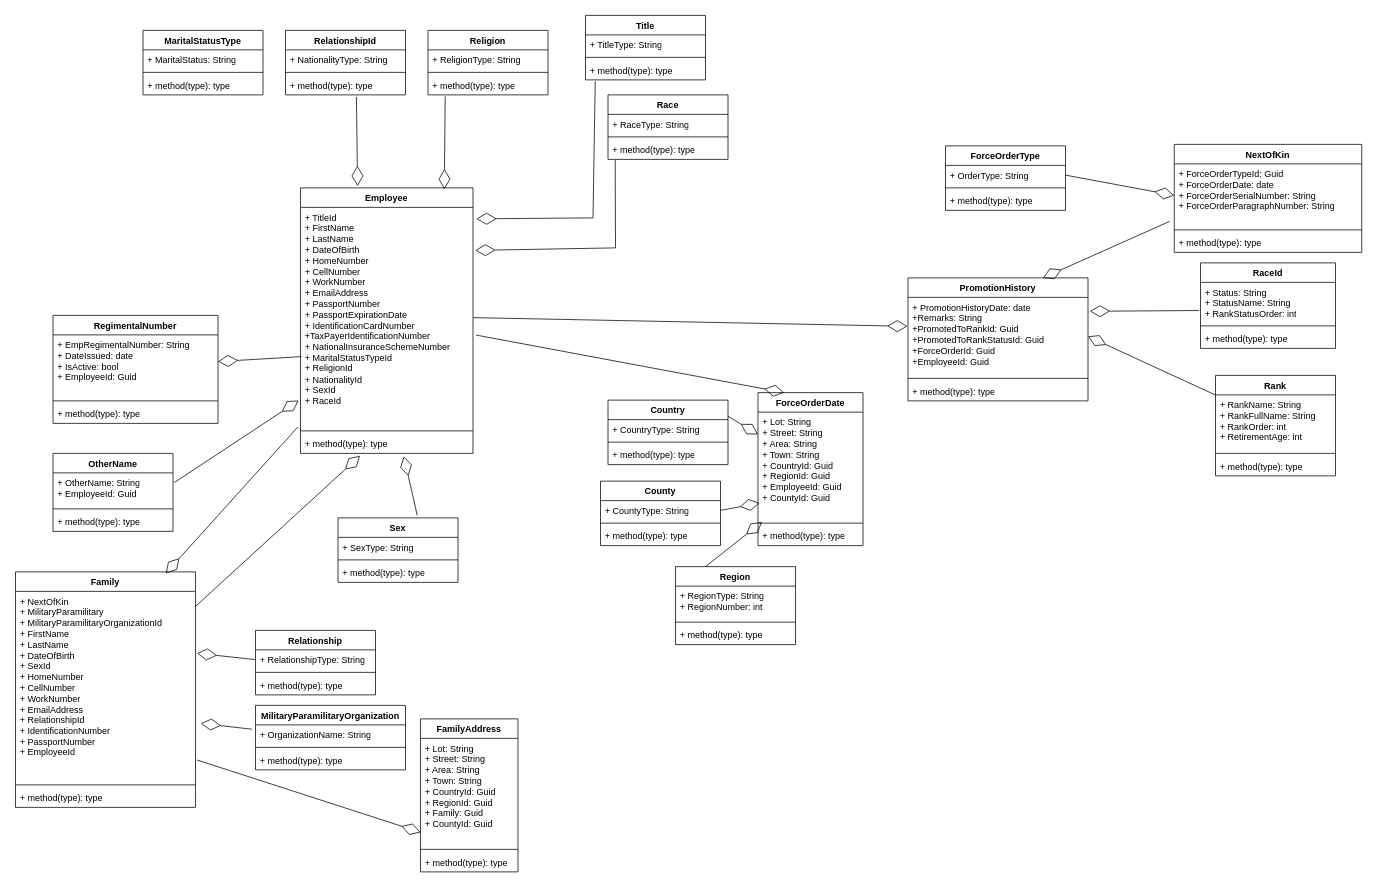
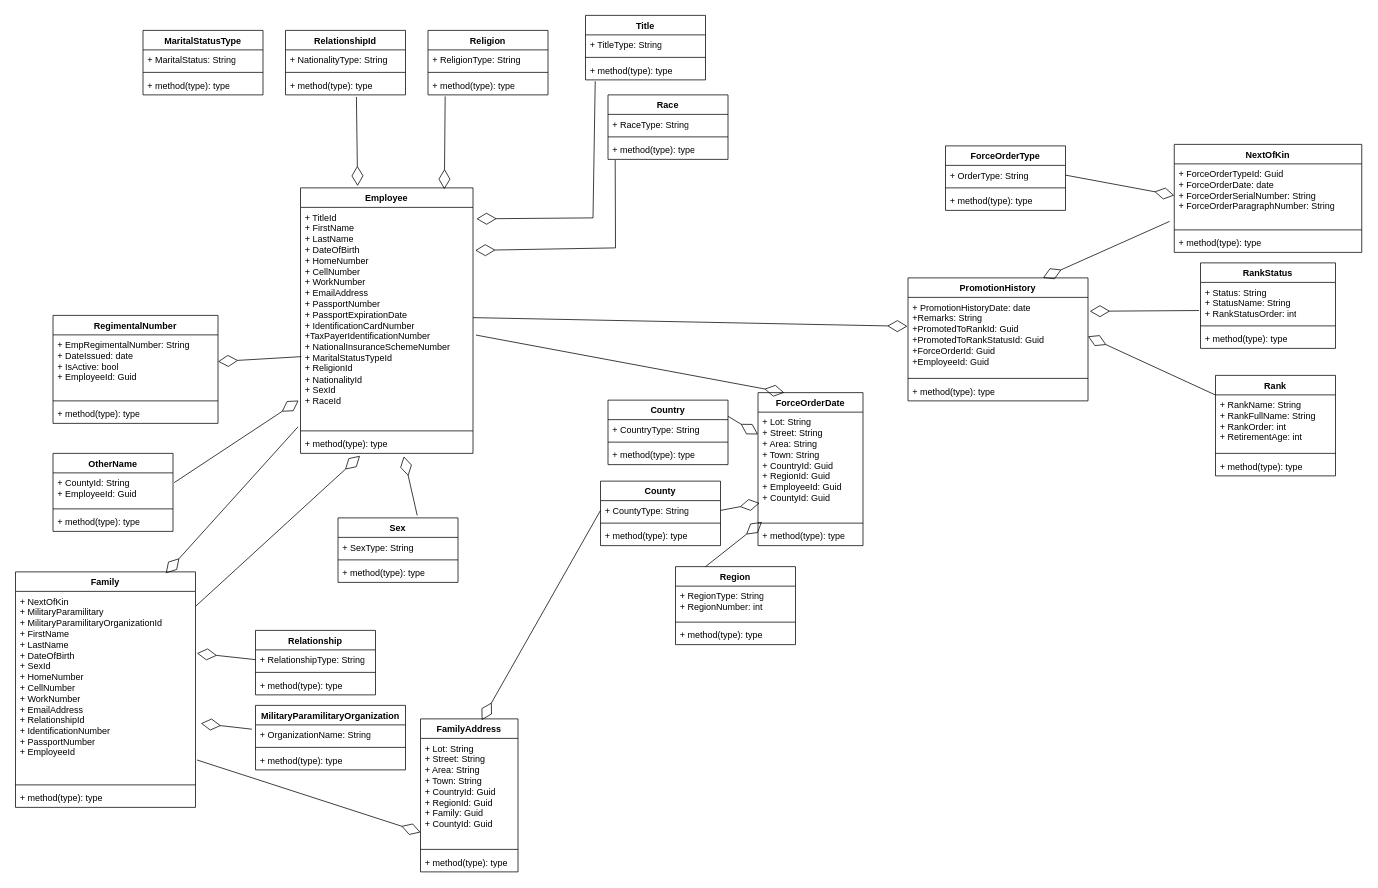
node "RaceId": label "RaceId" -> "RankStatus"
node "+ OtherName: String + EmployeeId: Guid": label "+ OtherName: String + EmployeeId: Guid" -> "+ CountyId: String + EmployeeId: Guid"
edge "+ CountyType: String" -> "FamilyAddress": added
